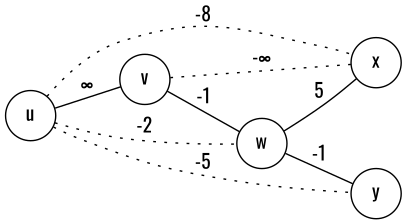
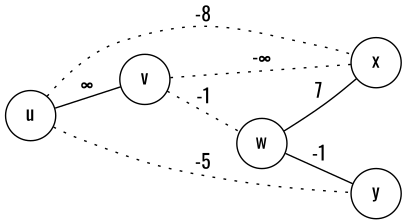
edge "x" -- "w": label "5" -> "7"
edge "v" -- "w": style solid -> dotted
edge "u" -- "w": removed, label "-2"
